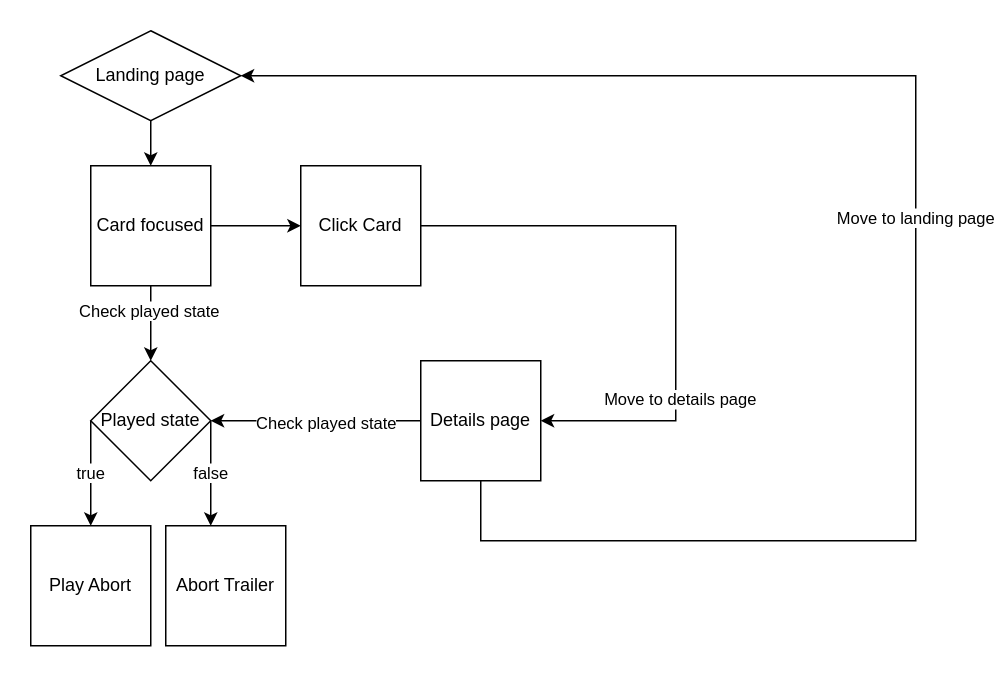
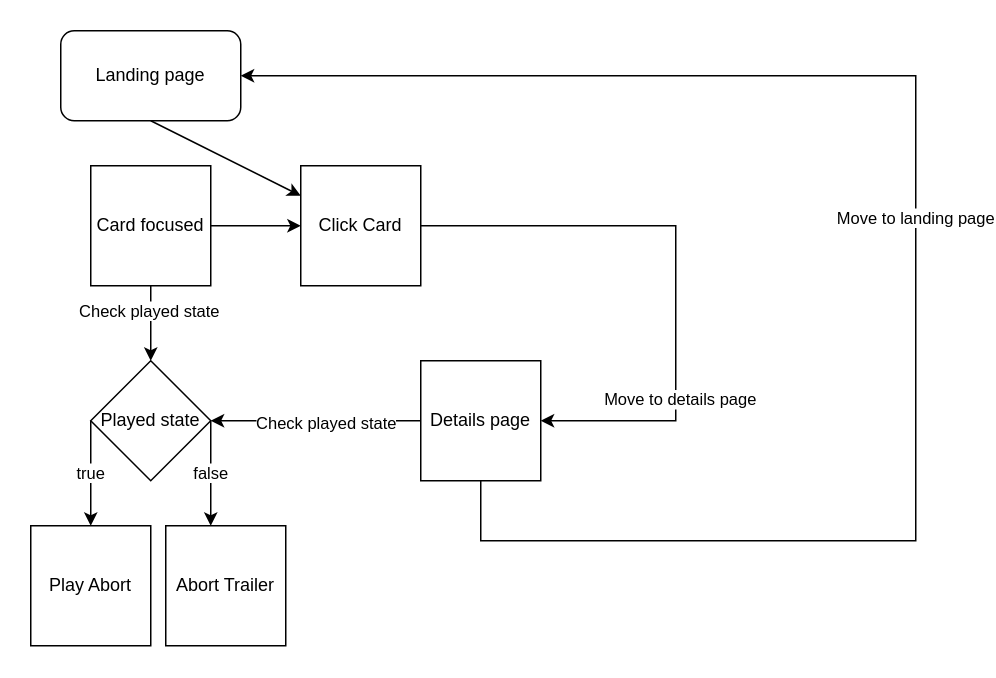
node "Landing page": shape diamond -> rounded rectangle
edge "Landing page" -> "Card focused": now "Landing page" -> "Click Card"
